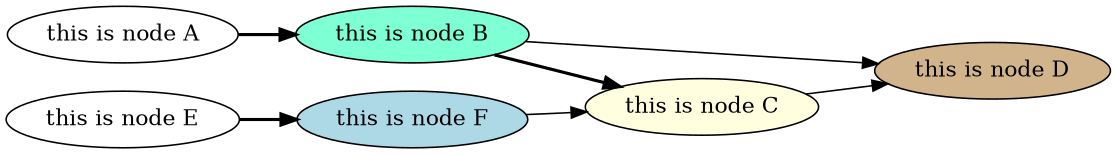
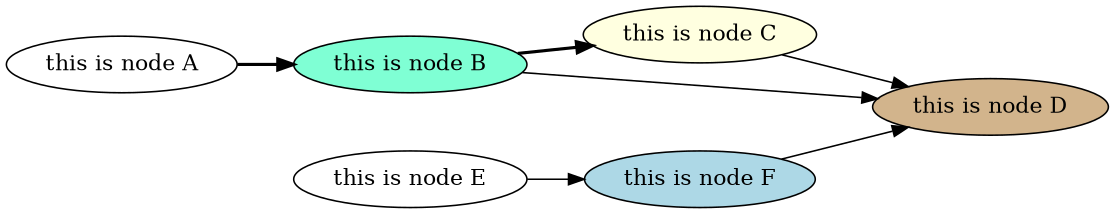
edge "this is node F" -> "this is node C": now "this is node F" -> "this is node D"
edge "this is node E" -> "this is node F": style bold -> solid
